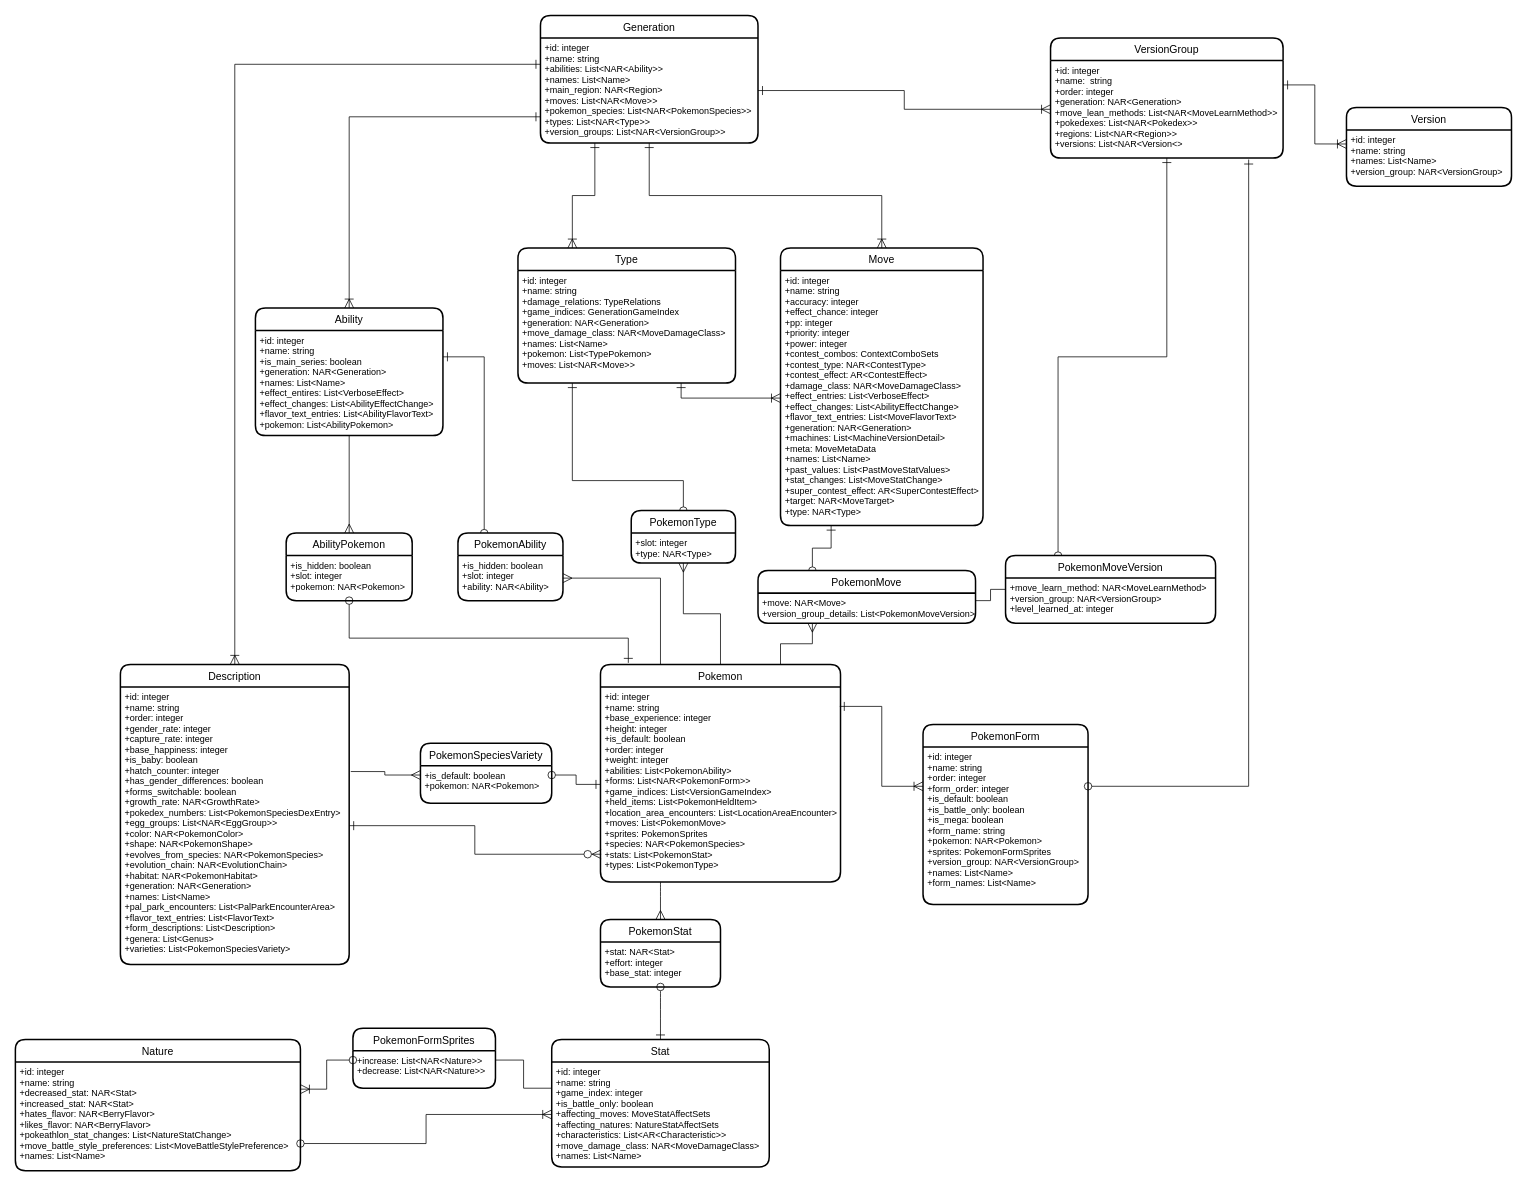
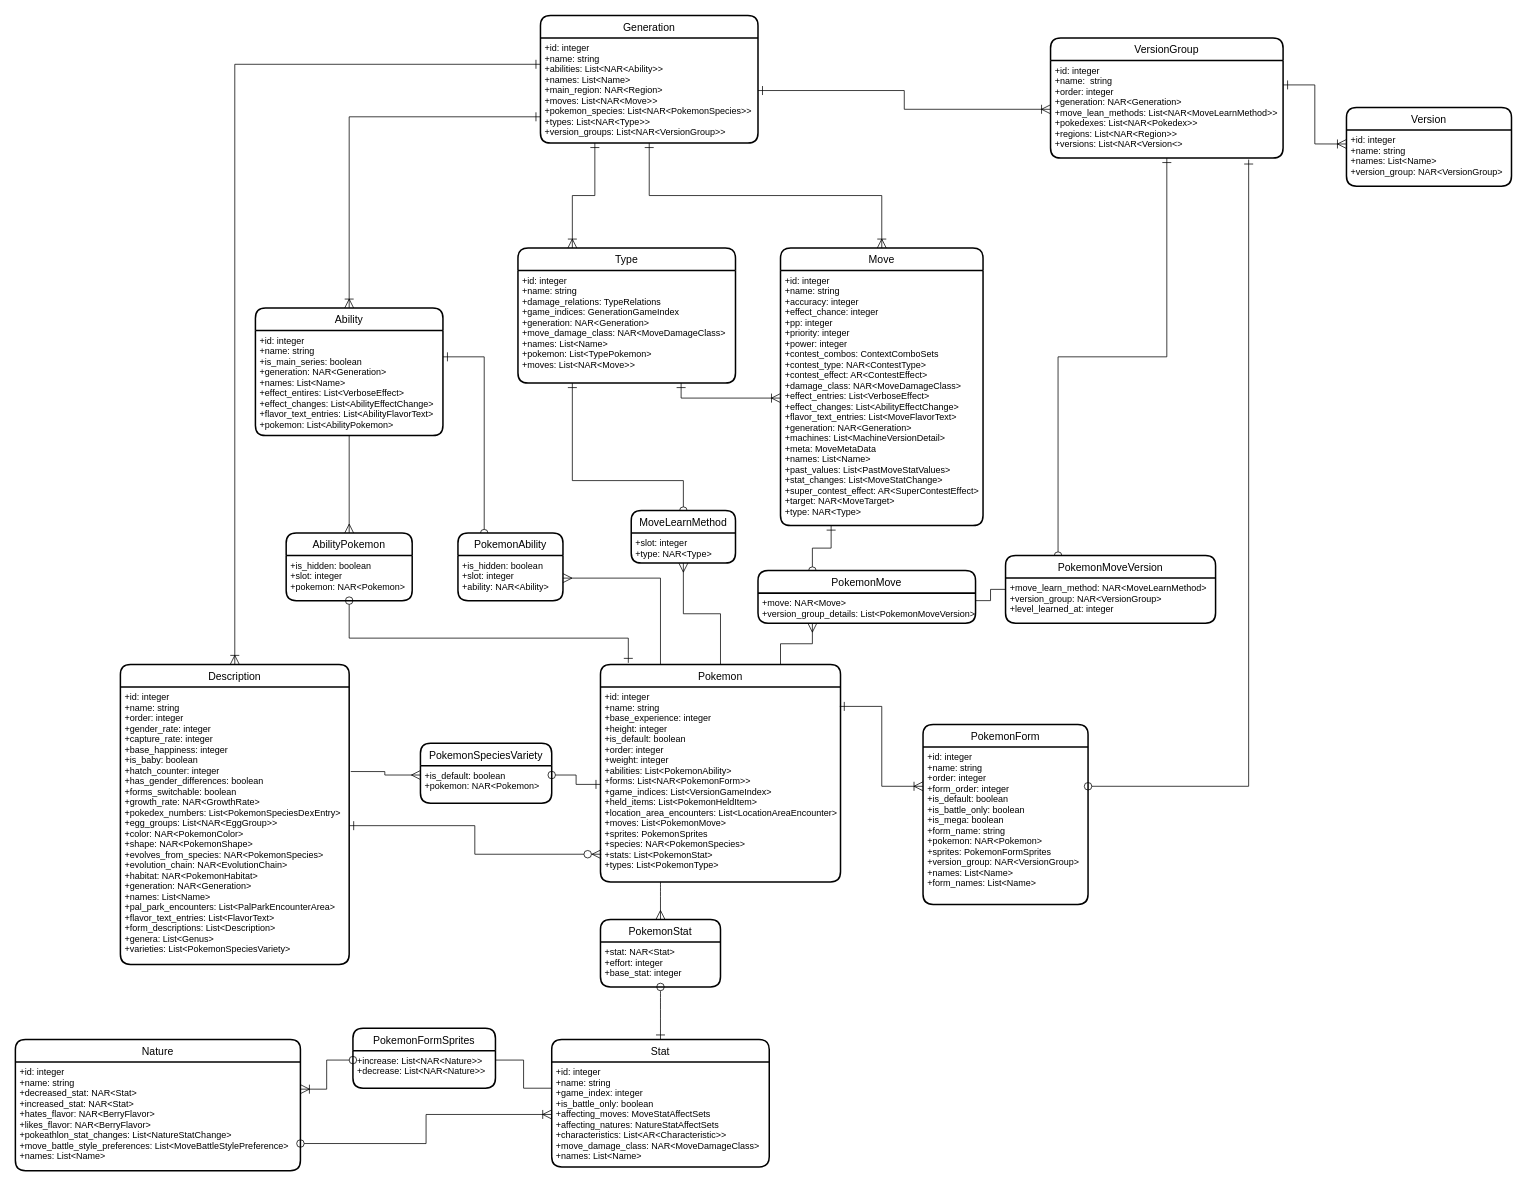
node "PokemonType": label "PokemonType" -> "MoveLearnMethod"
